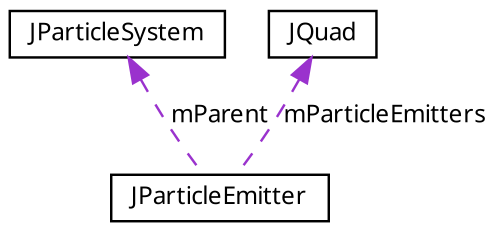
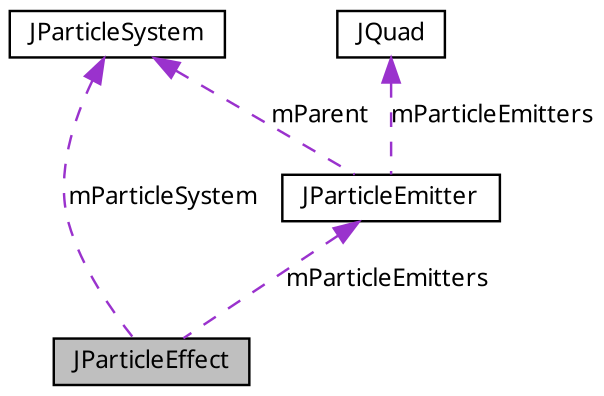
node "JParticleEffect": added
